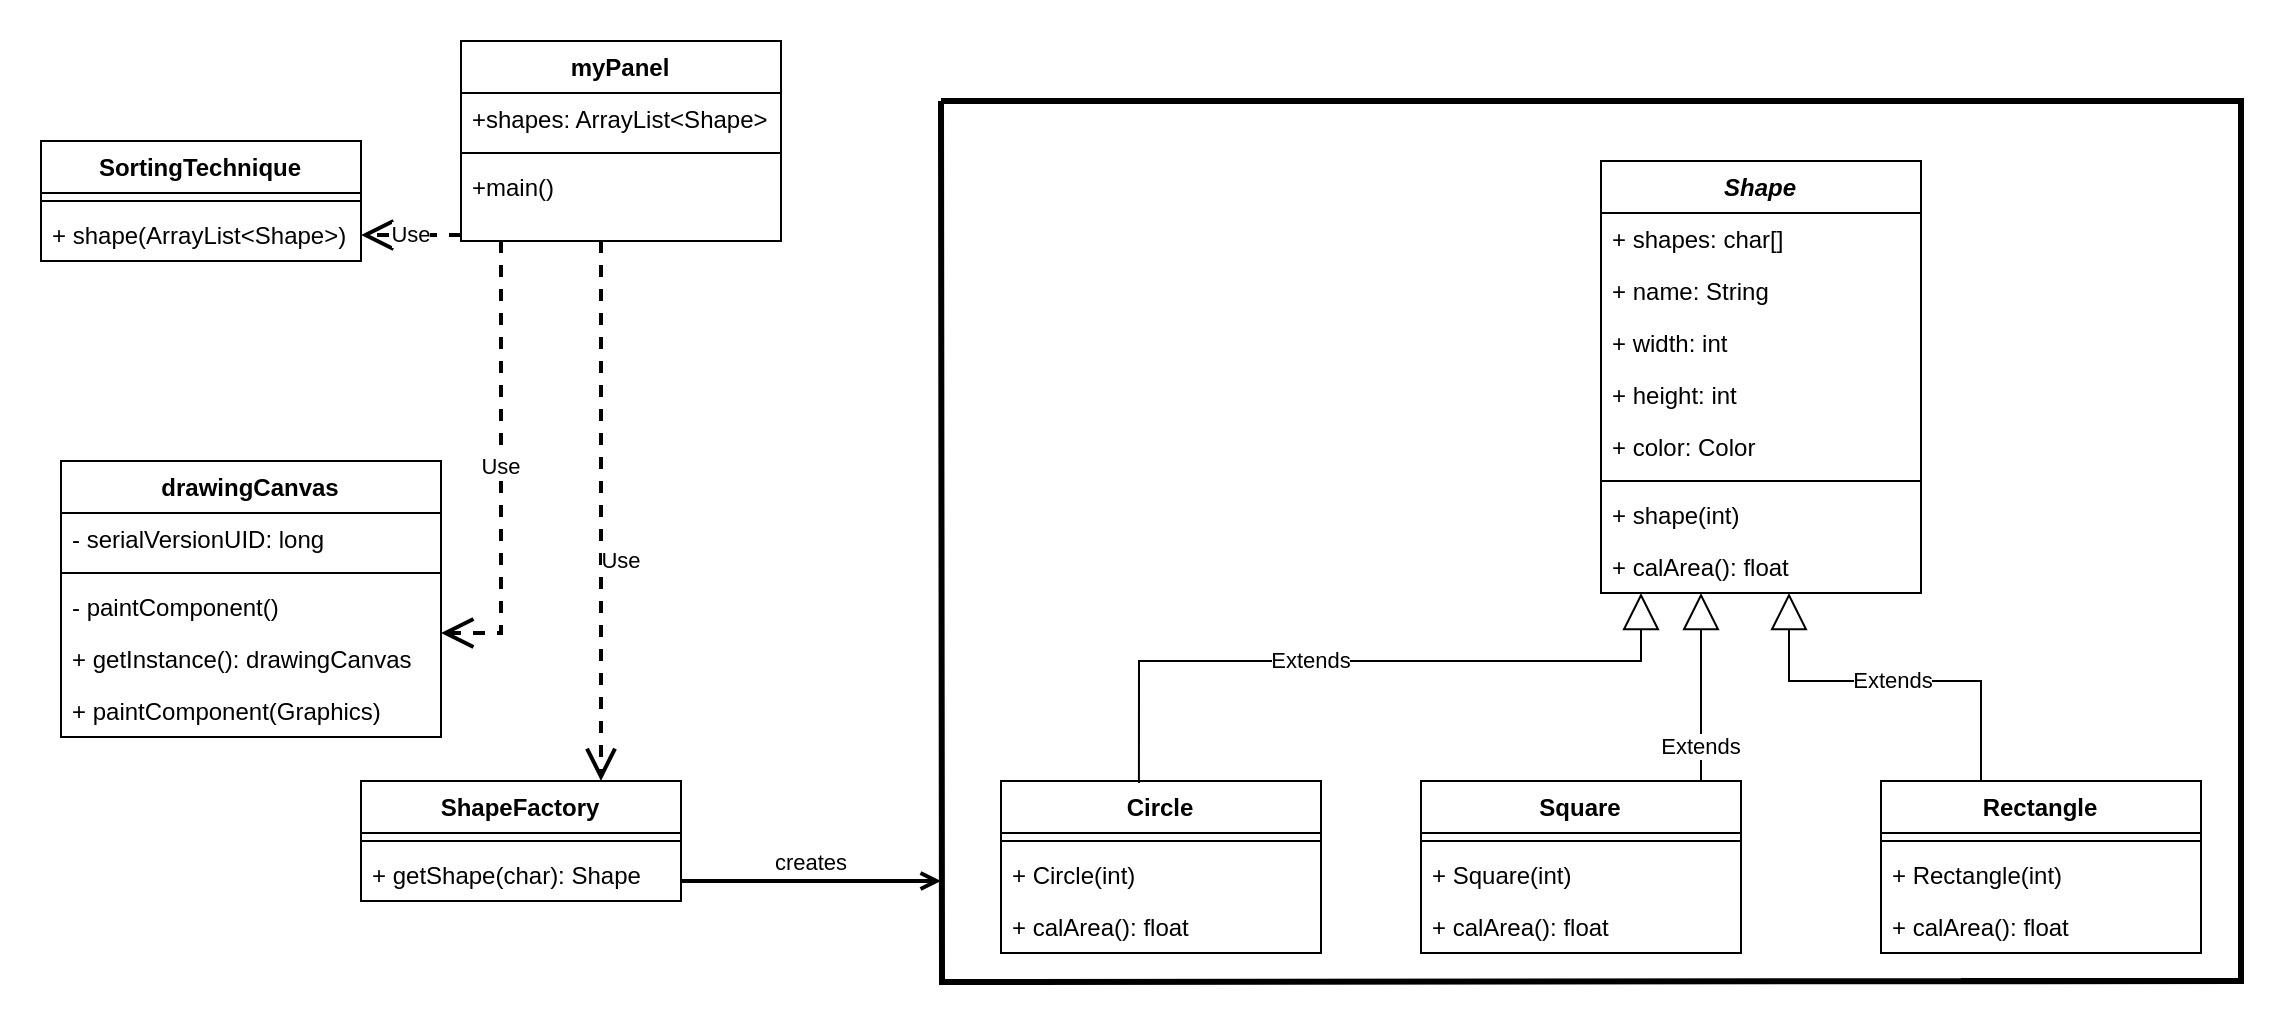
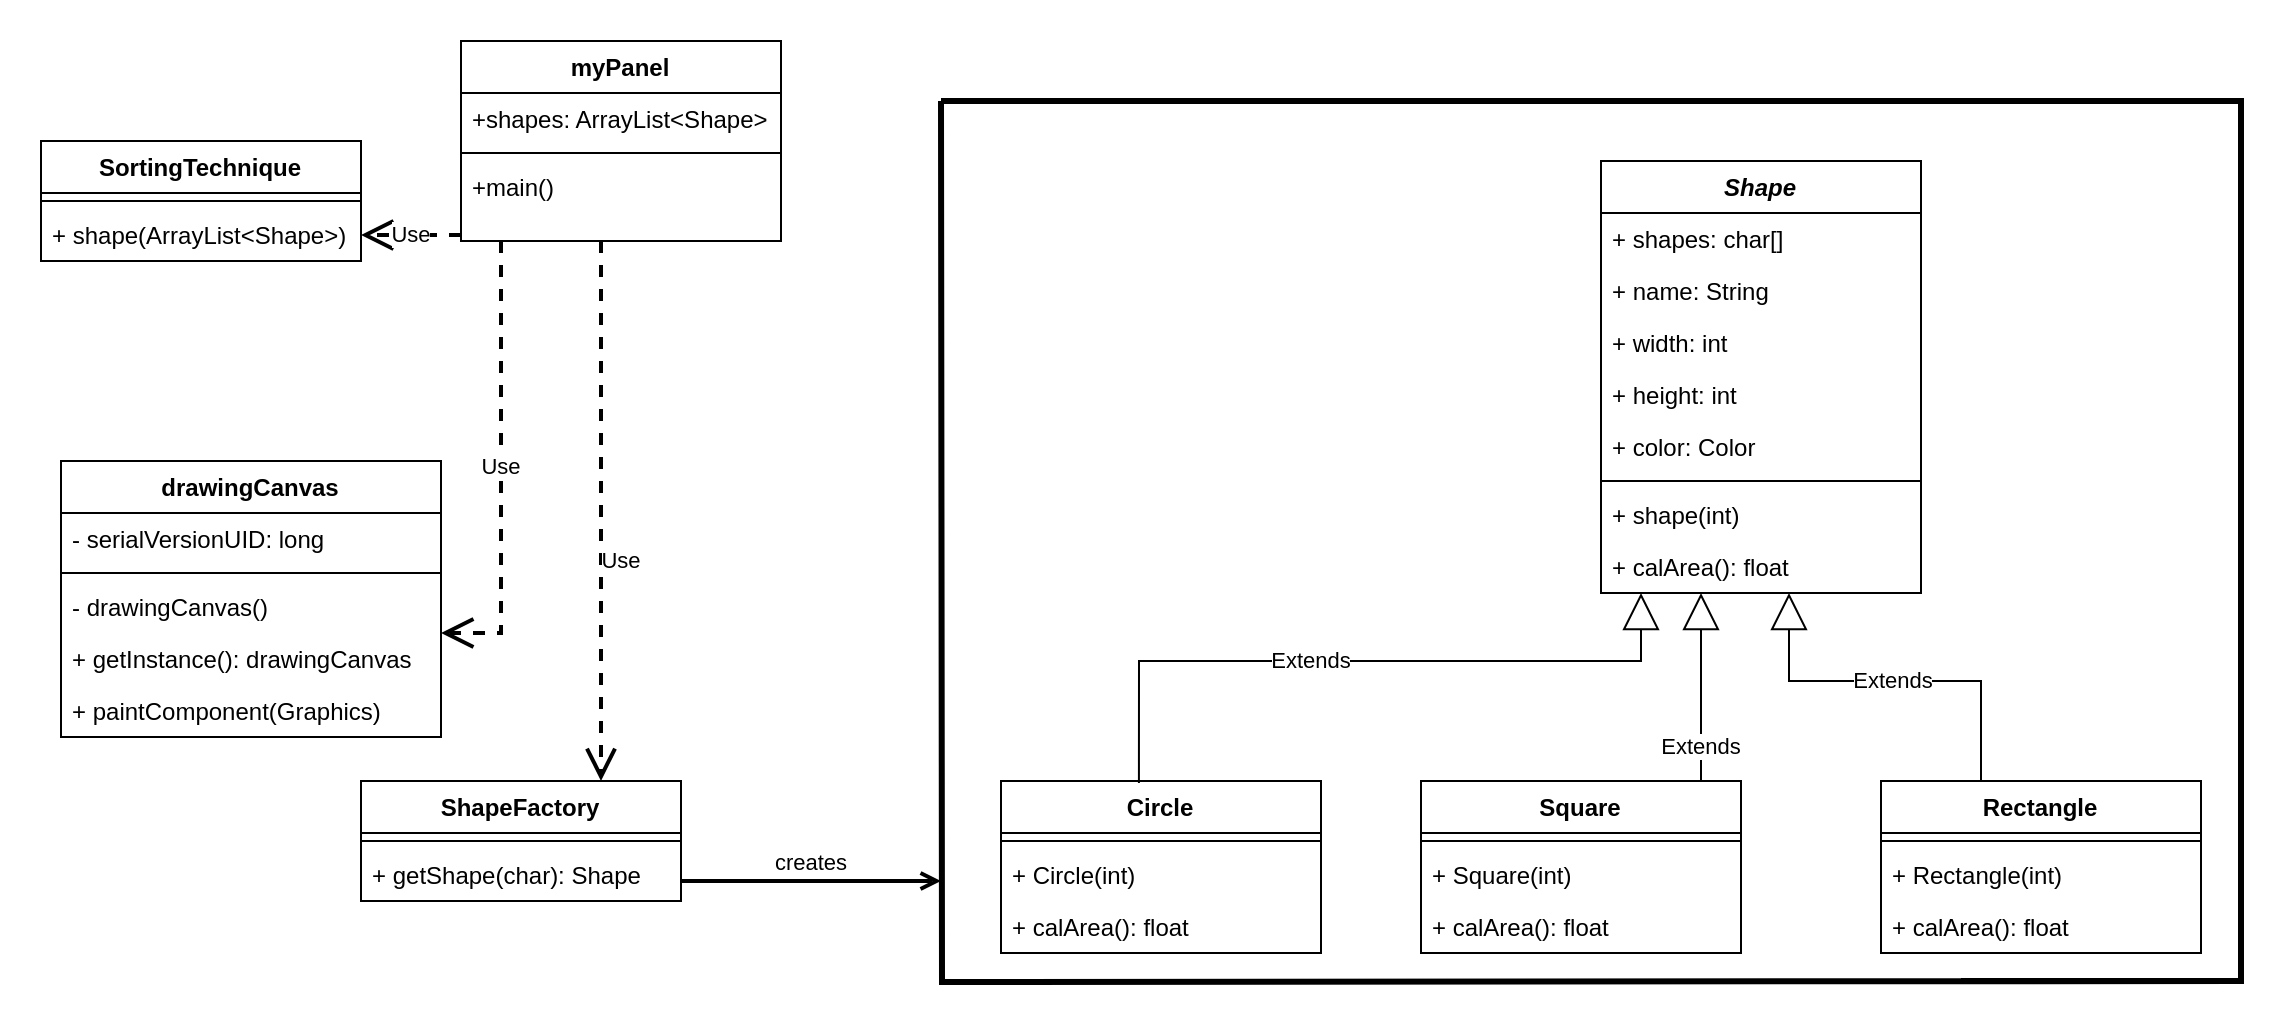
node "- paintComponent()": label "- paintComponent()" -> "- drawingCanvas()"
